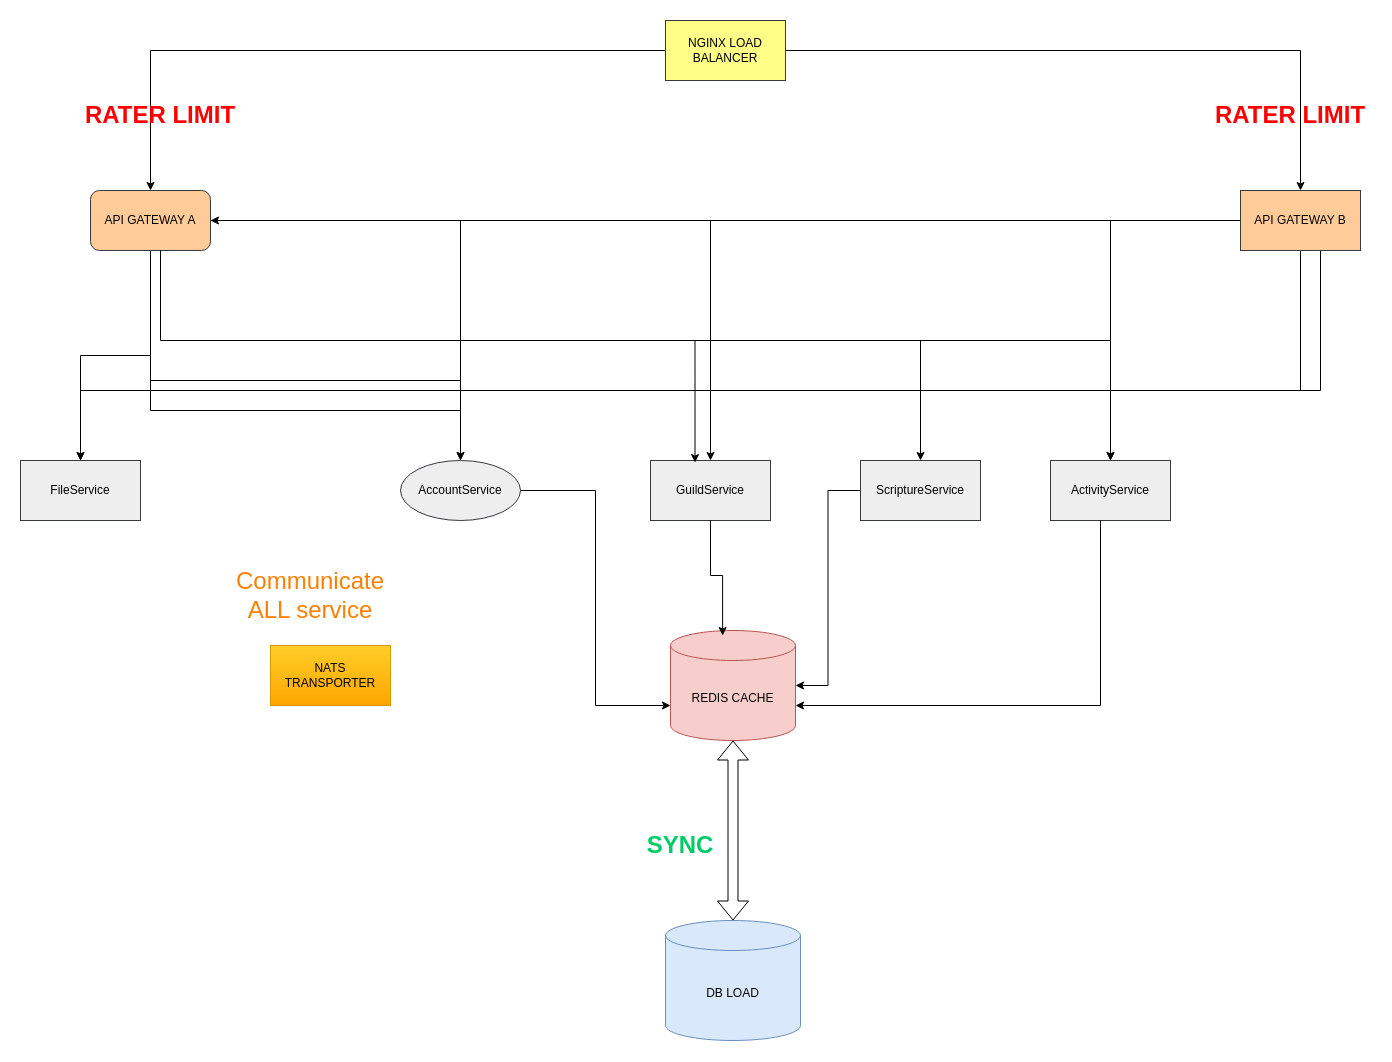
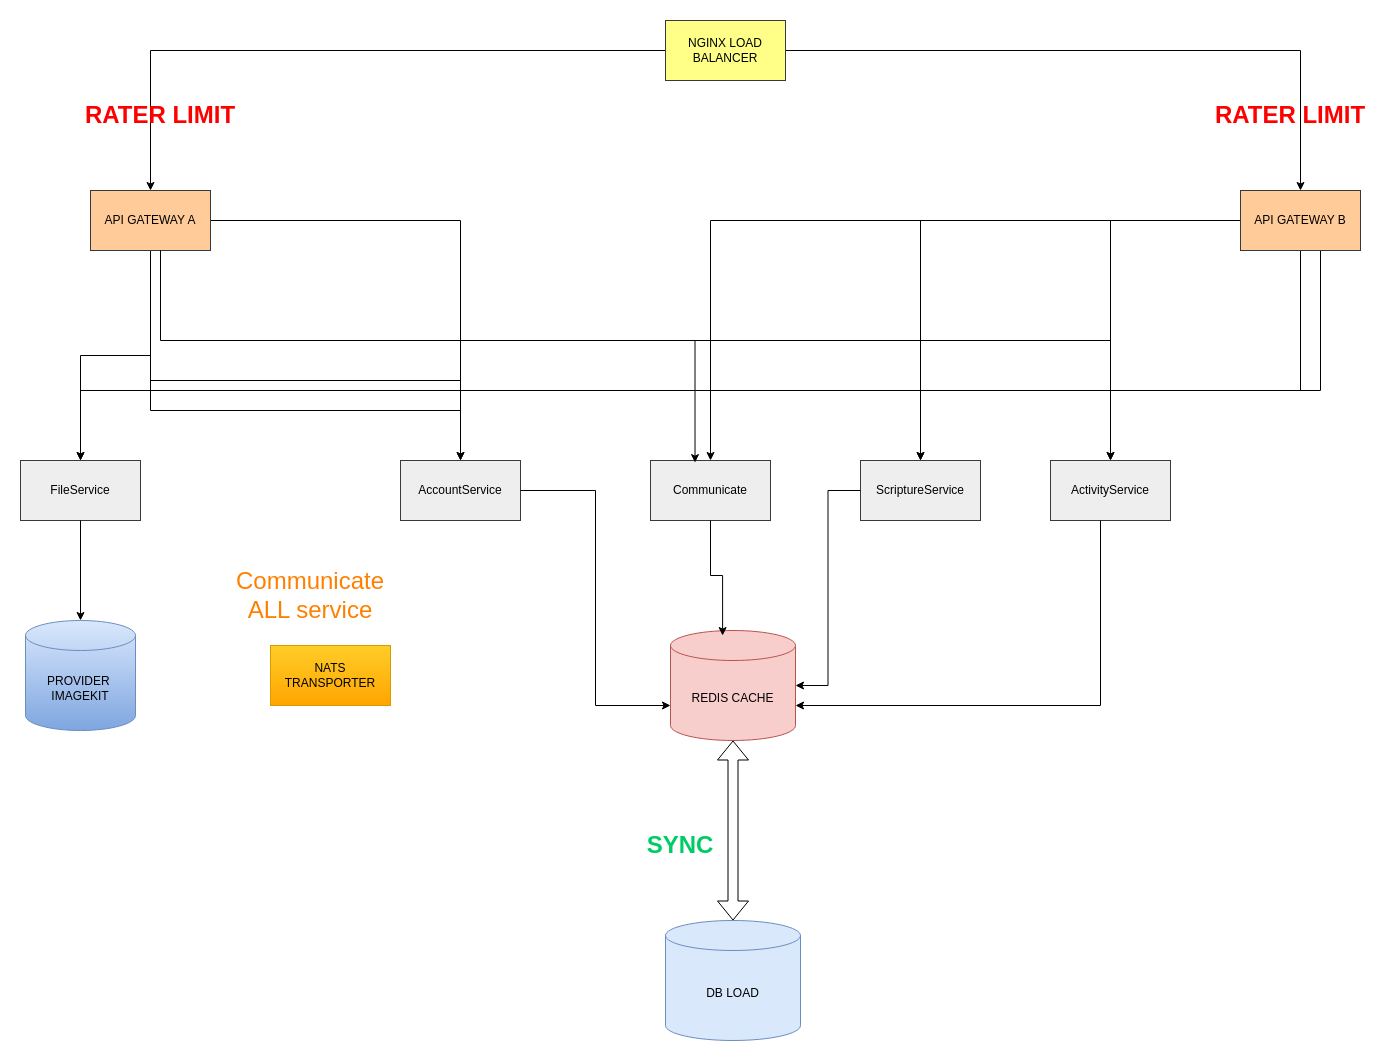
node "API GATEWAY A": shape rounded rectangle -> rectangle
edge "API GATEWAY B" -> "API GATEWAY A": now "API GATEWAY B" -> "ScriptureService"
node "AccountService": shape ellipse -> rectangle
node "GuildService": label "GuildService" -> "Communicate"
edge "FileService" -> "PROVIDER IMAGEKIT": added
node "PROVIDER IMAGEKIT": added
